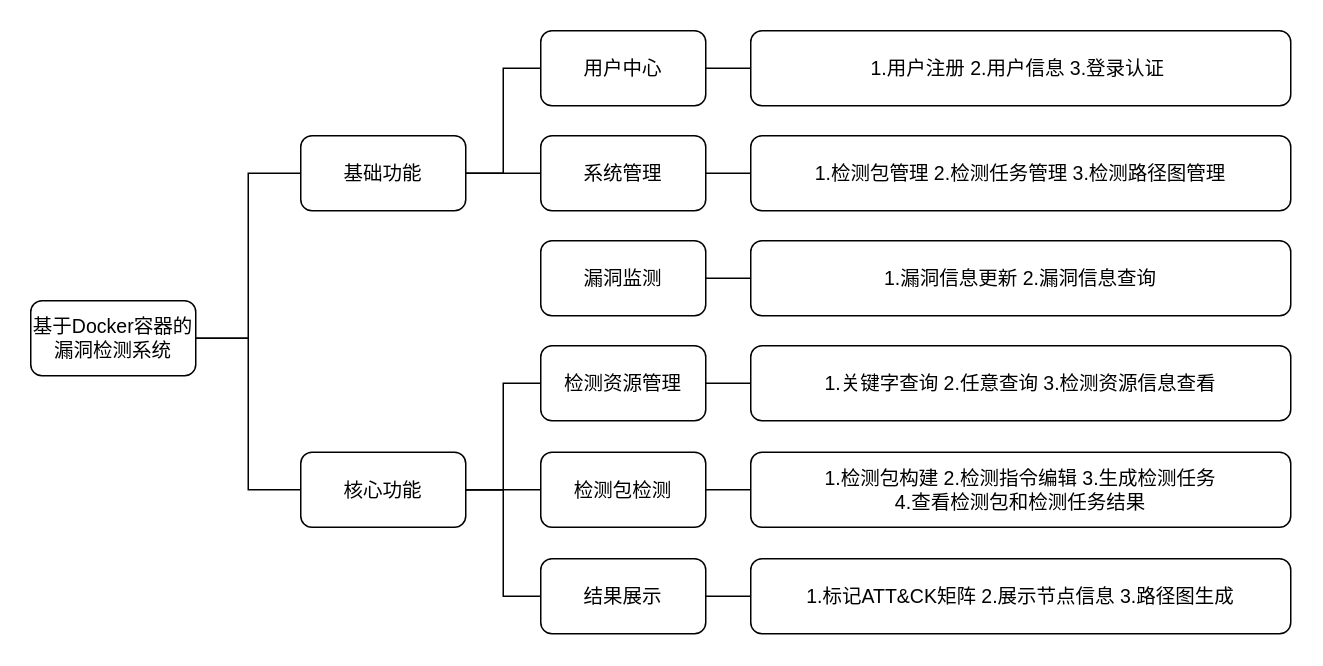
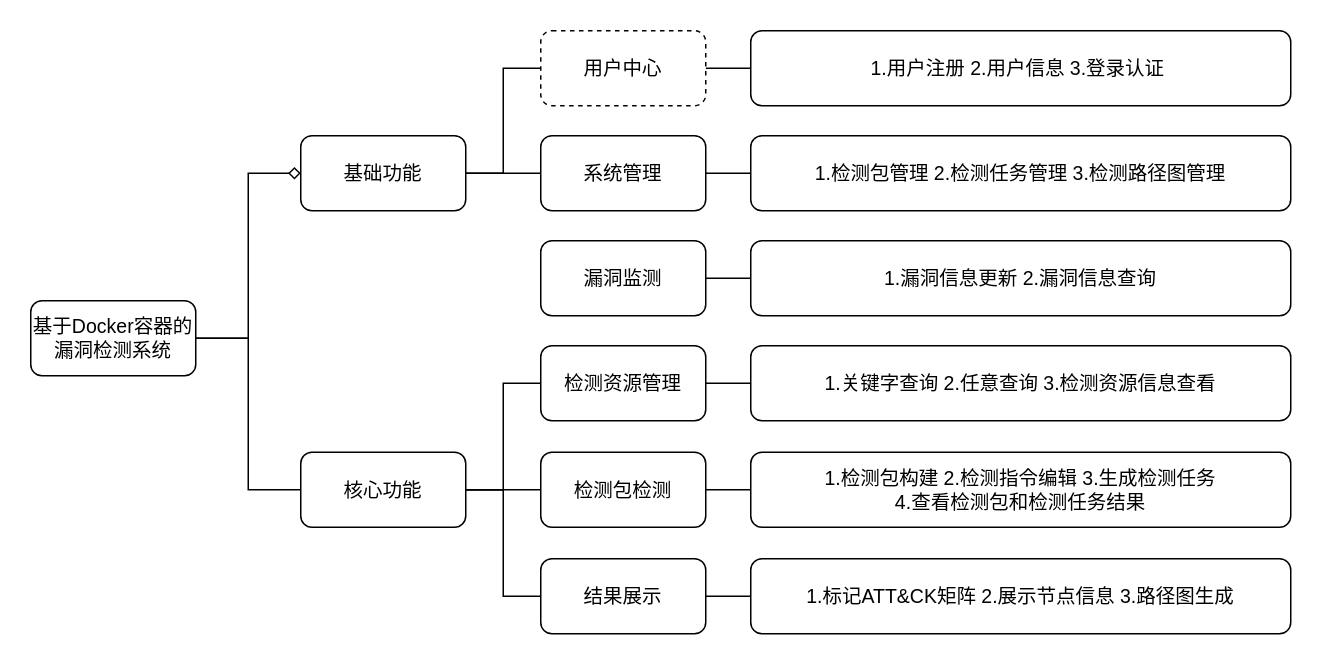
node "用户中心": style solid -> dashed
edge "基础功能" -- "基于Docker容器的漏洞检测系统": arrowhead none -> diamond
